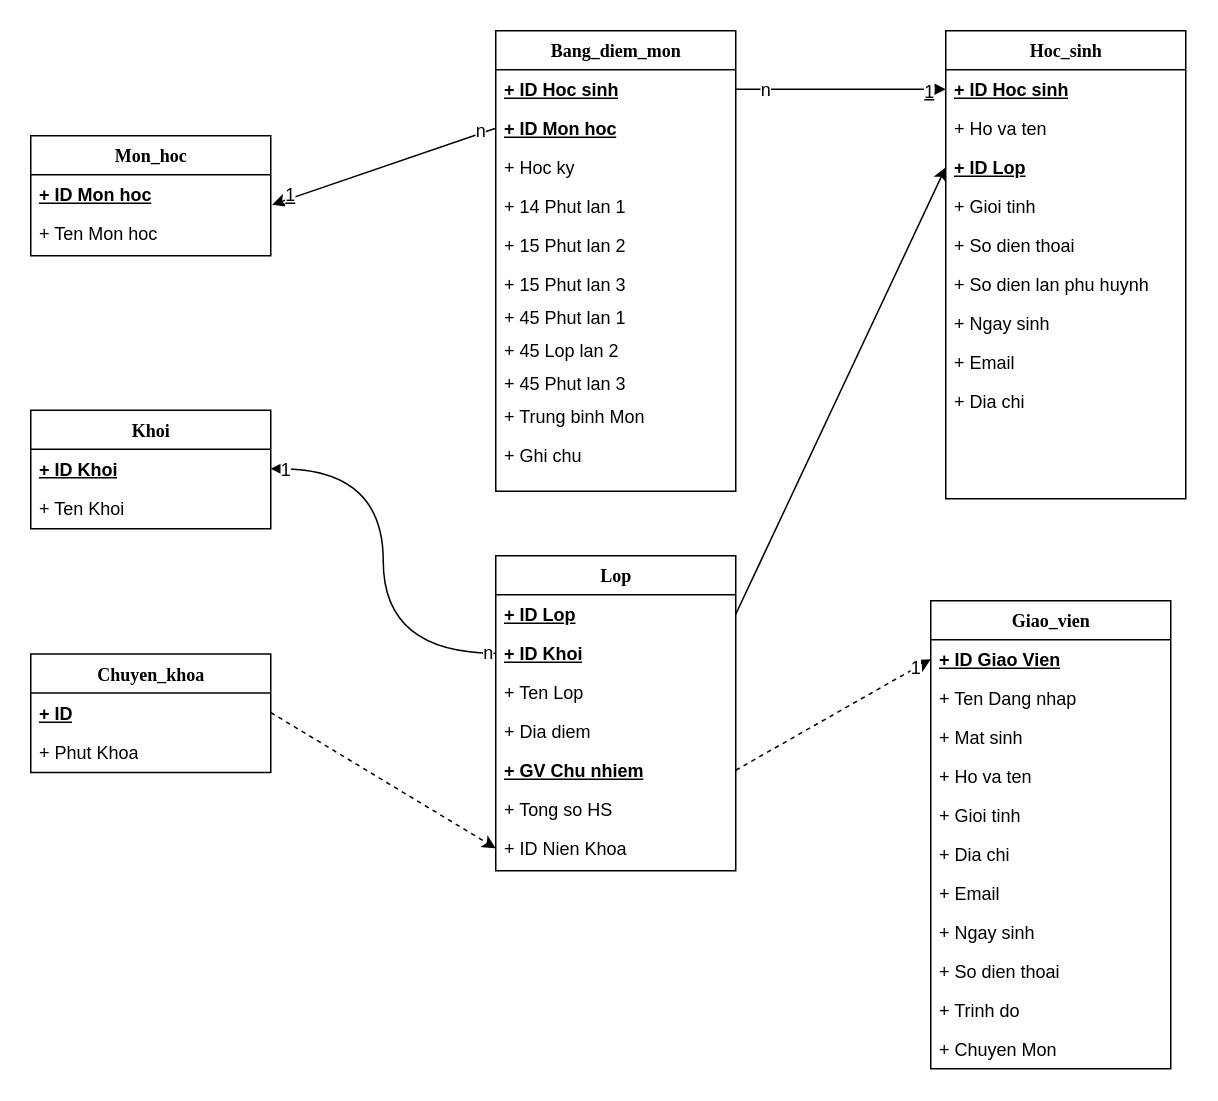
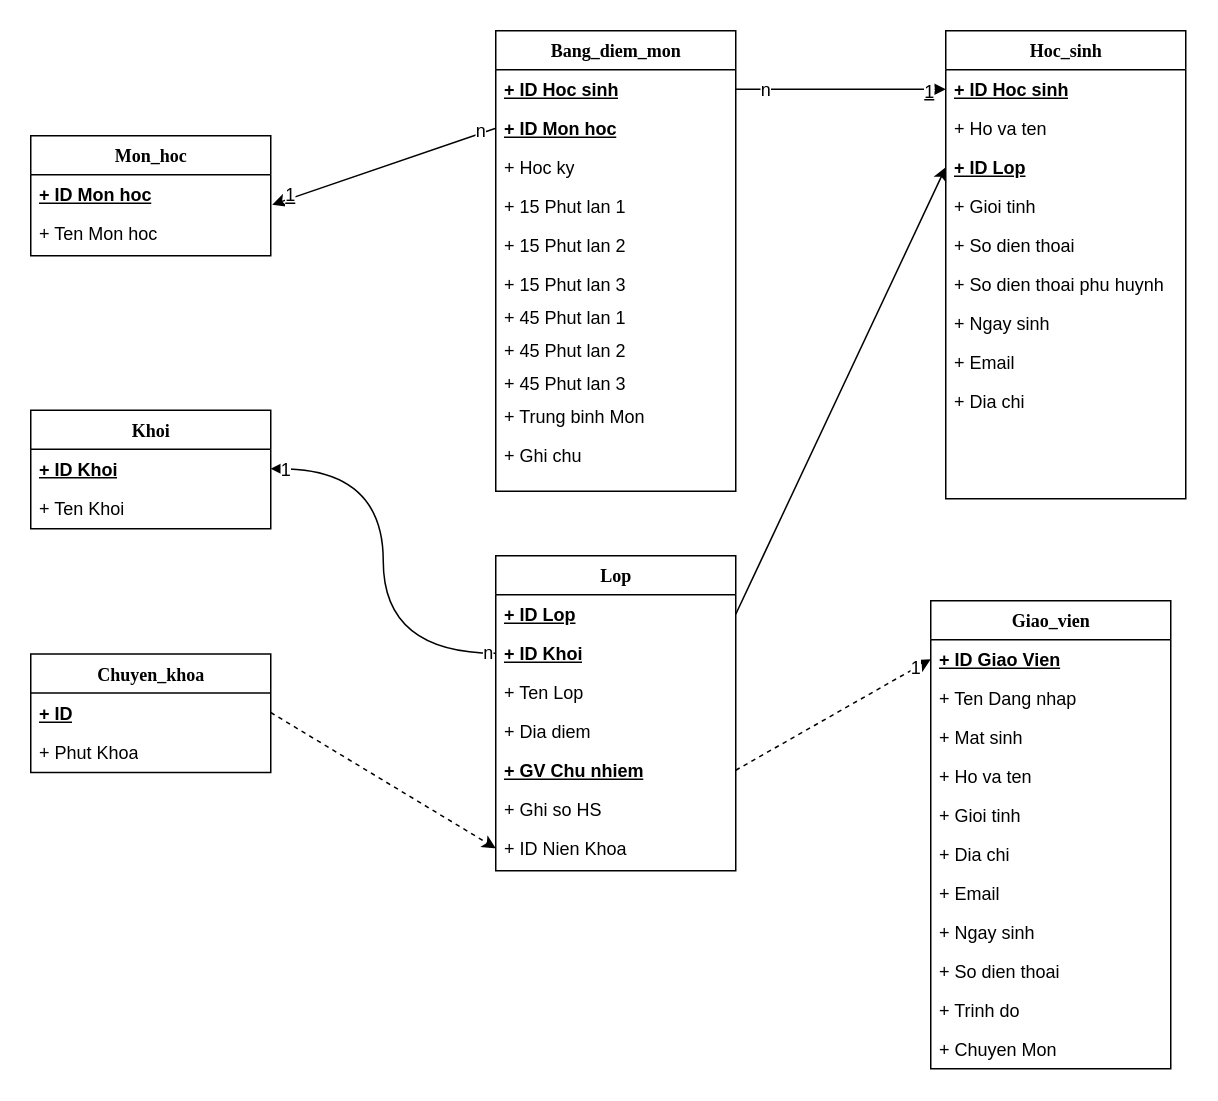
node "+ 14 Phut lan 1": label "+ 14 Phut lan 1" -> "+ 15 Phut lan 1"
node "+ So dien lan phu huynh": label "+ So dien lan phu huynh" -> "+ So dien thoai phu huynh"
node "+ 45 Lop lan 2": label "+ 45 Lop lan 2" -> "+ 45 Phut lan 2"
node "+ Tong so HS": label "+ Tong so HS" -> "+ Ghi so HS"
